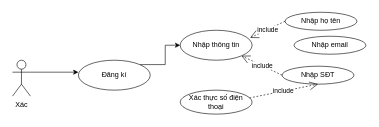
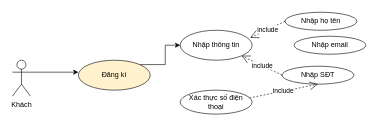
node "Đăng kí": fillcolor #ffffff -> #fff2cc
node "Xác": label "Xác" -> "Khách"
